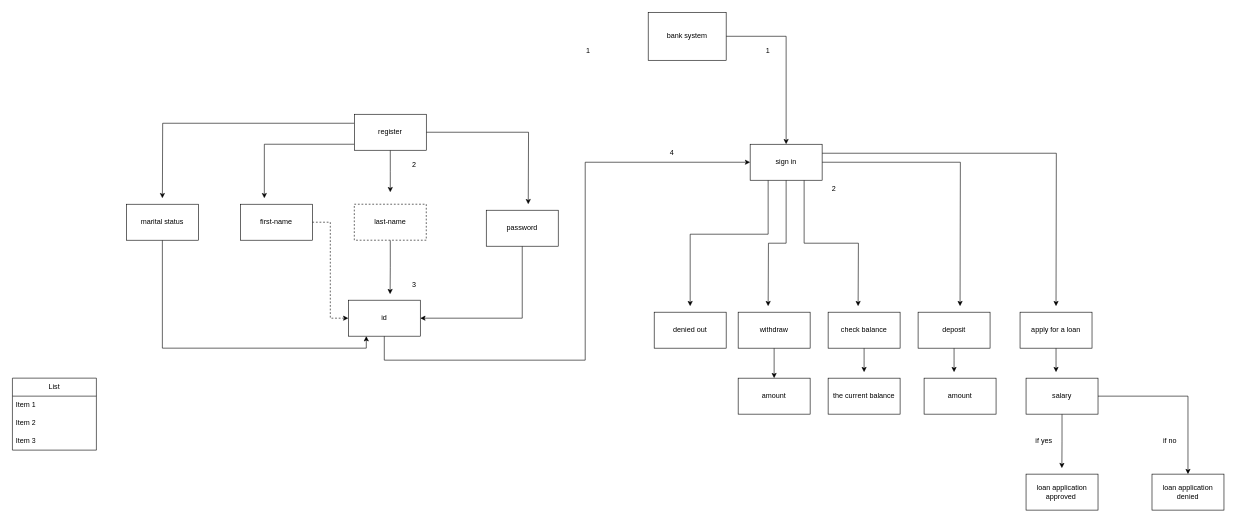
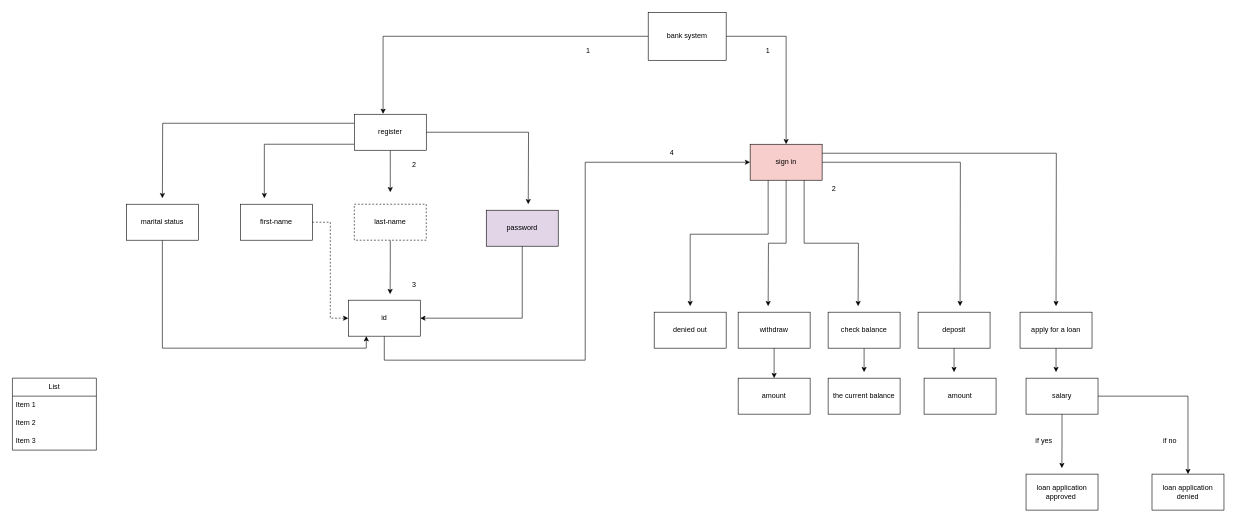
edge "bank system" -> "register": added
node "sign in": fillcolor #ffffff -> #f8cecc
node "password": fillcolor #ffffff -> #e1d5e7
